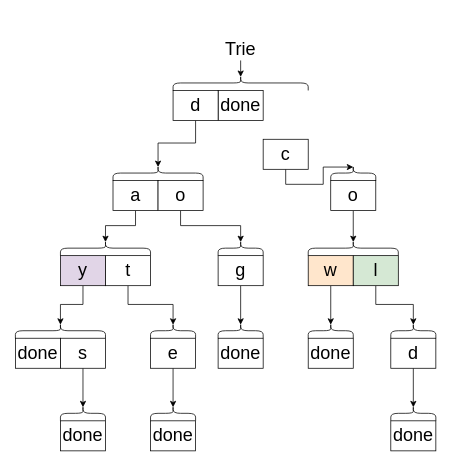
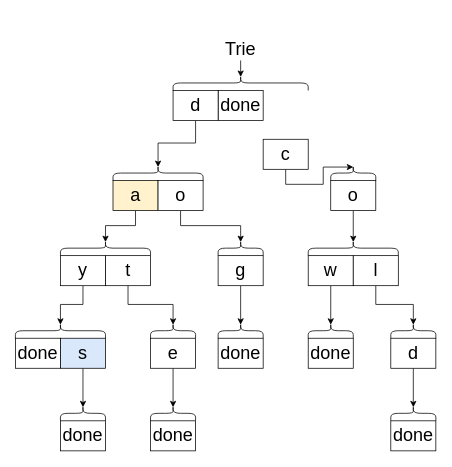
node "a": fillcolor #ffffff -> #fff2cc
node "y": fillcolor #e1d5e7 -> #ffffff
node "w": fillcolor #ffe6cc -> #ffffff
node "l": fillcolor #d5e8d4 -> #ffffff
node "s": fillcolor #ffffff -> #dae8fc
